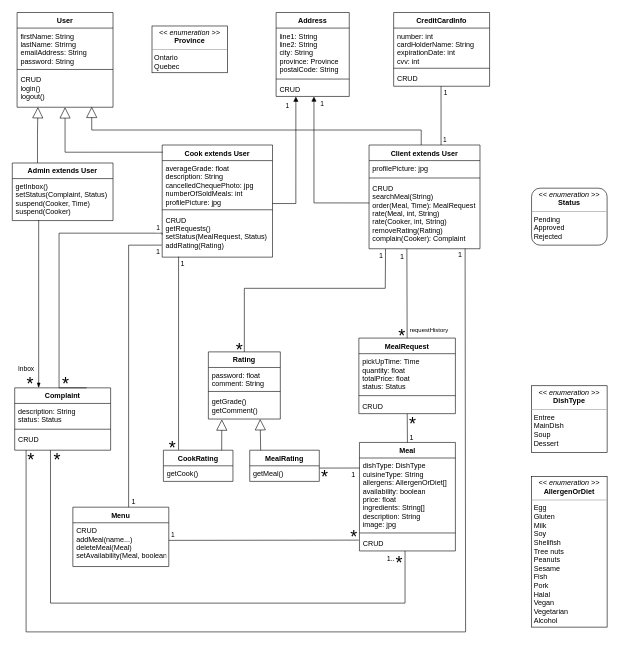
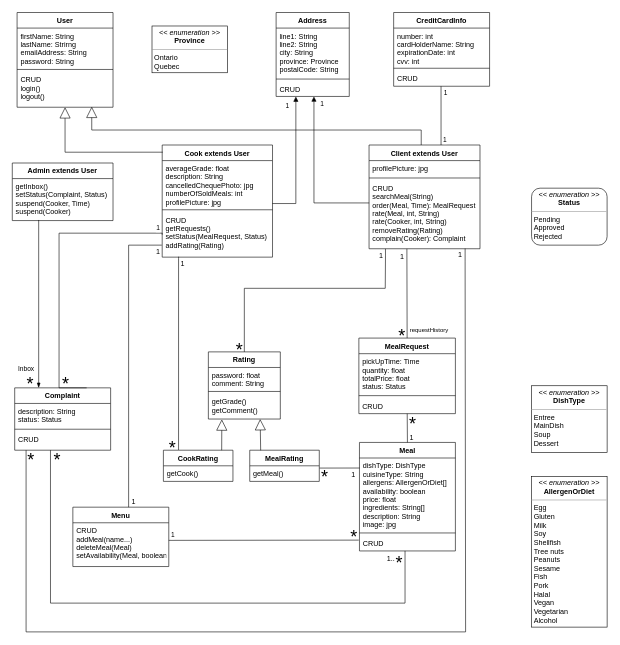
edge "Admin extends User" -> "CRUD login() logout()": removed
